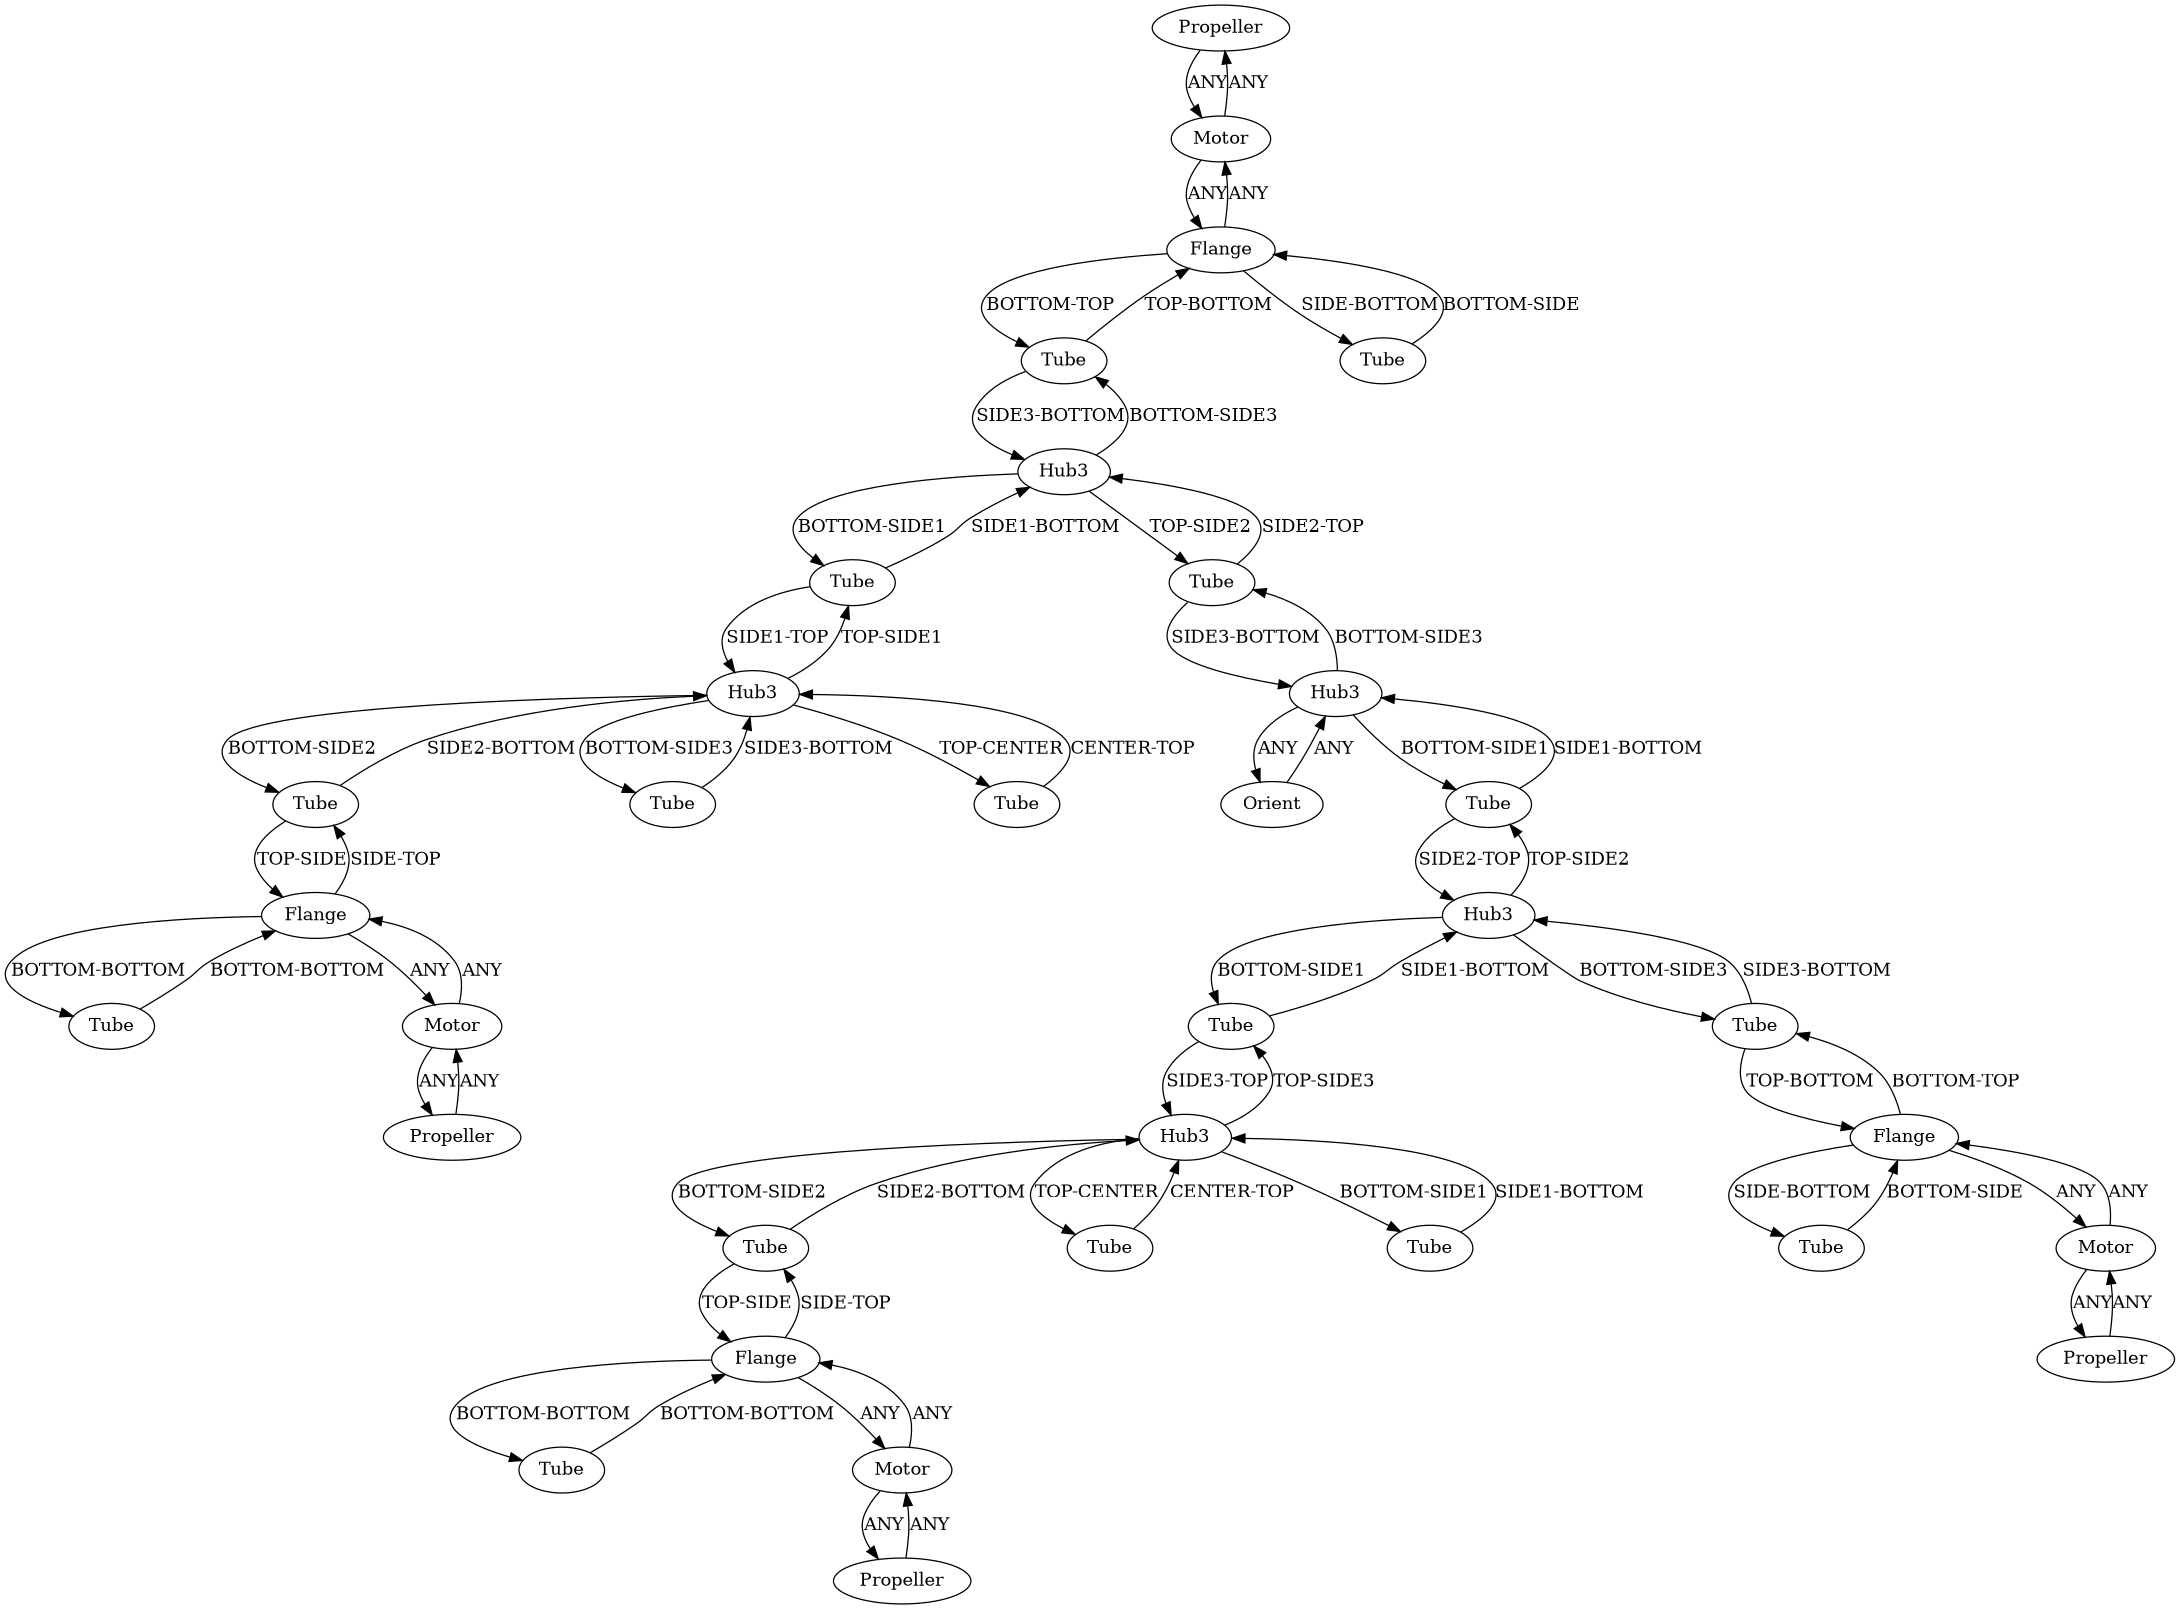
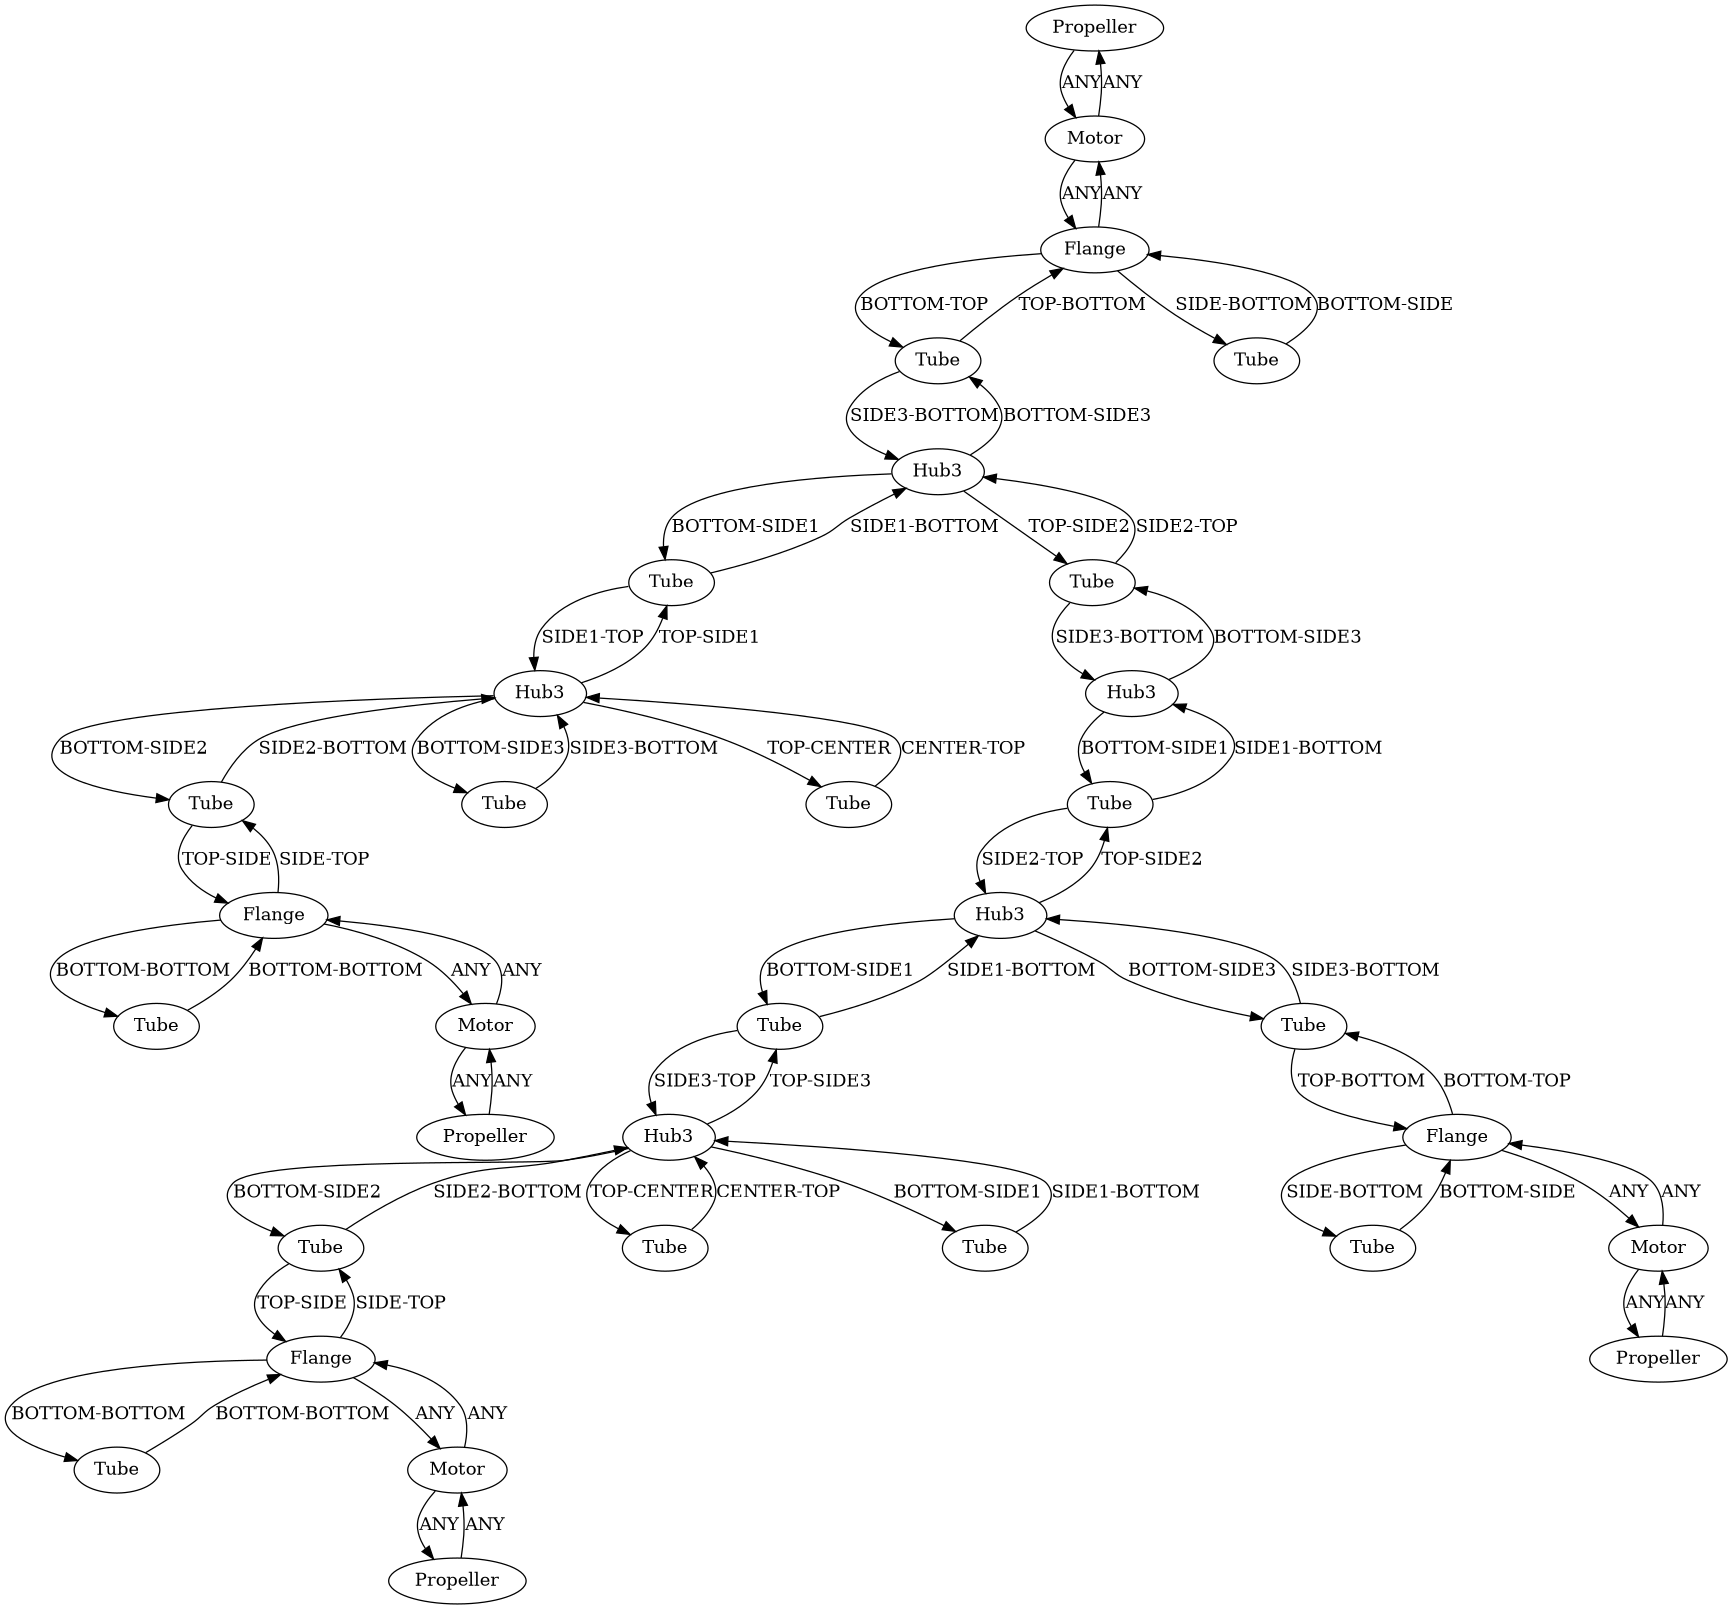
node "Orient": removed
